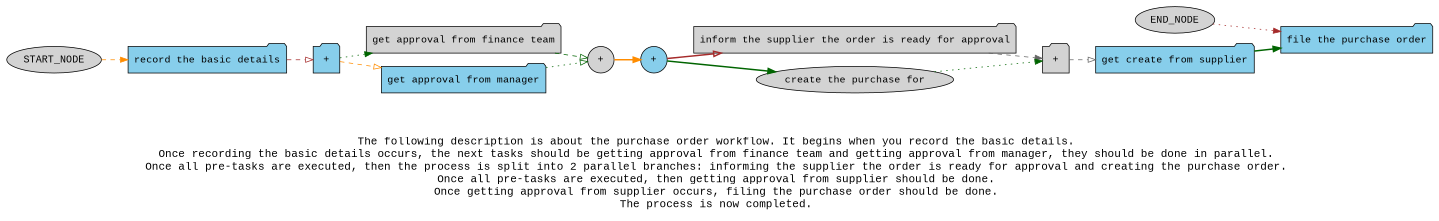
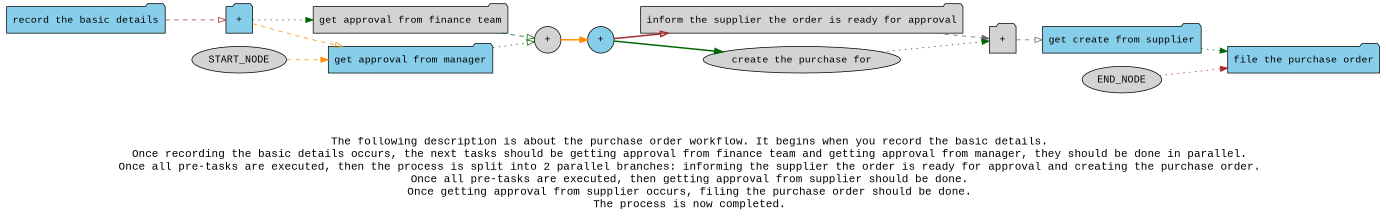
edge "get create from supplier" -> "file the purchase order": style bold -> dotted
edge "START_NODE" -> "record the basic details": now "START_NODE" -> "get approval from manager"
